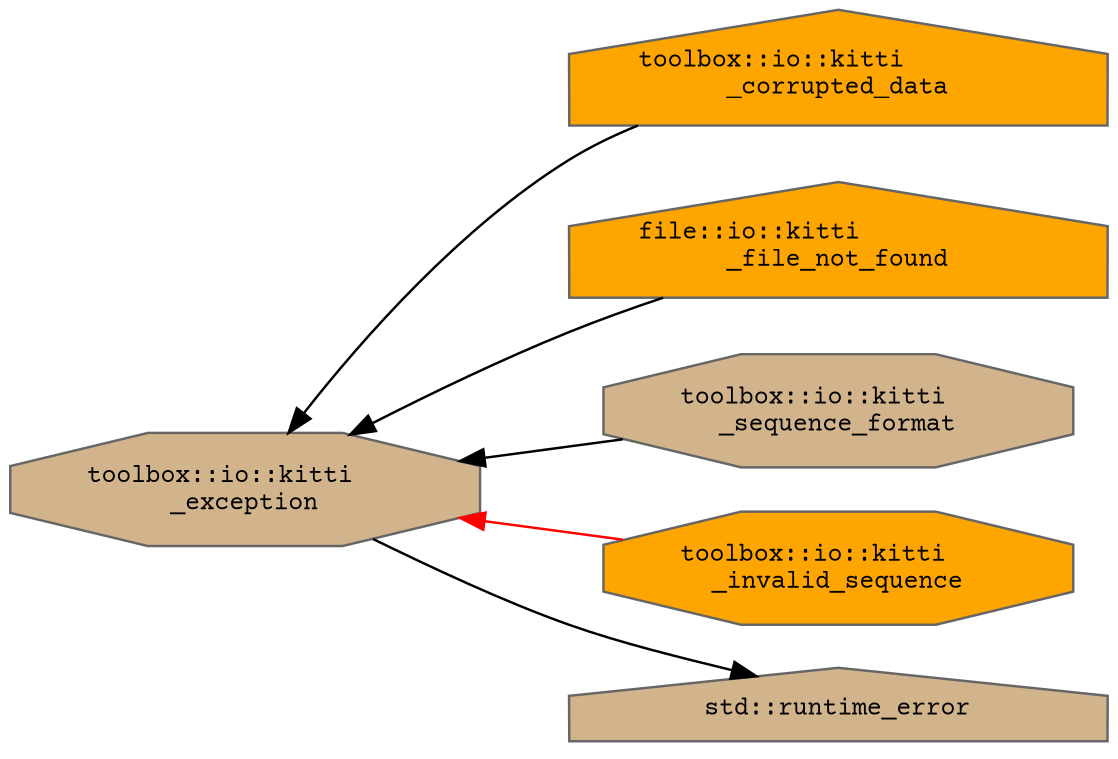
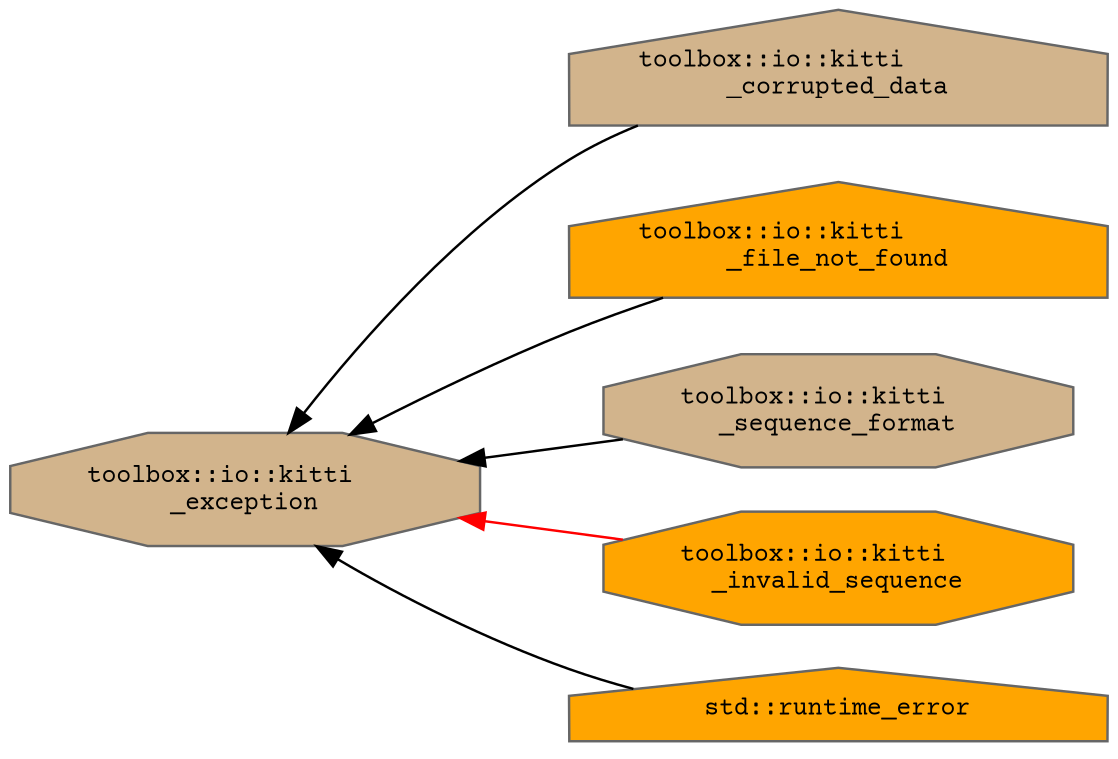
node "toolbox::io::kitti _corrupted_data": fillcolor orange -> tan
node "file::io::kitti _file_not_found": label "file::io::kitti _file_not_found" -> "toolbox::io::kitti _file_not_found"
edge "toolbox::io::kitti _exception" -> "std::runtime_error": reversed
node "std::runtime_error": fillcolor tan -> orange
